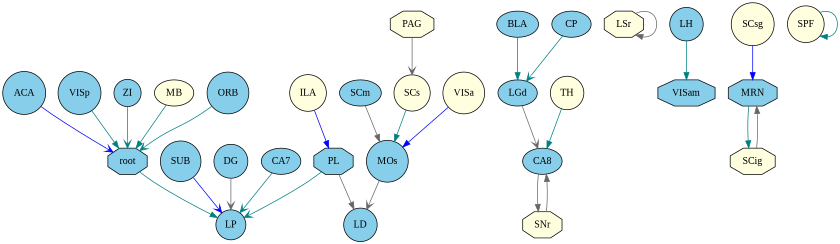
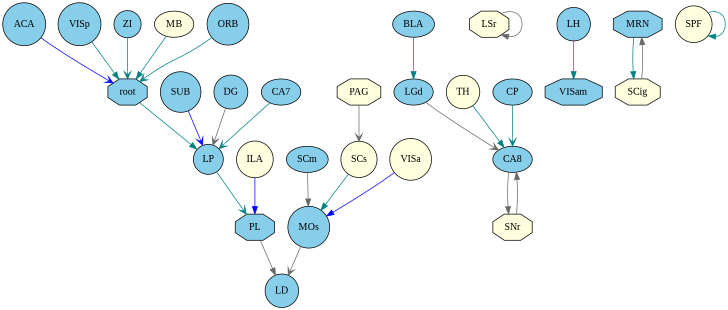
node "SCsg": removed
edge "CP" -> "LGd": now "CP" -> "CA8"
edge "PL" -> "LP": reversed
